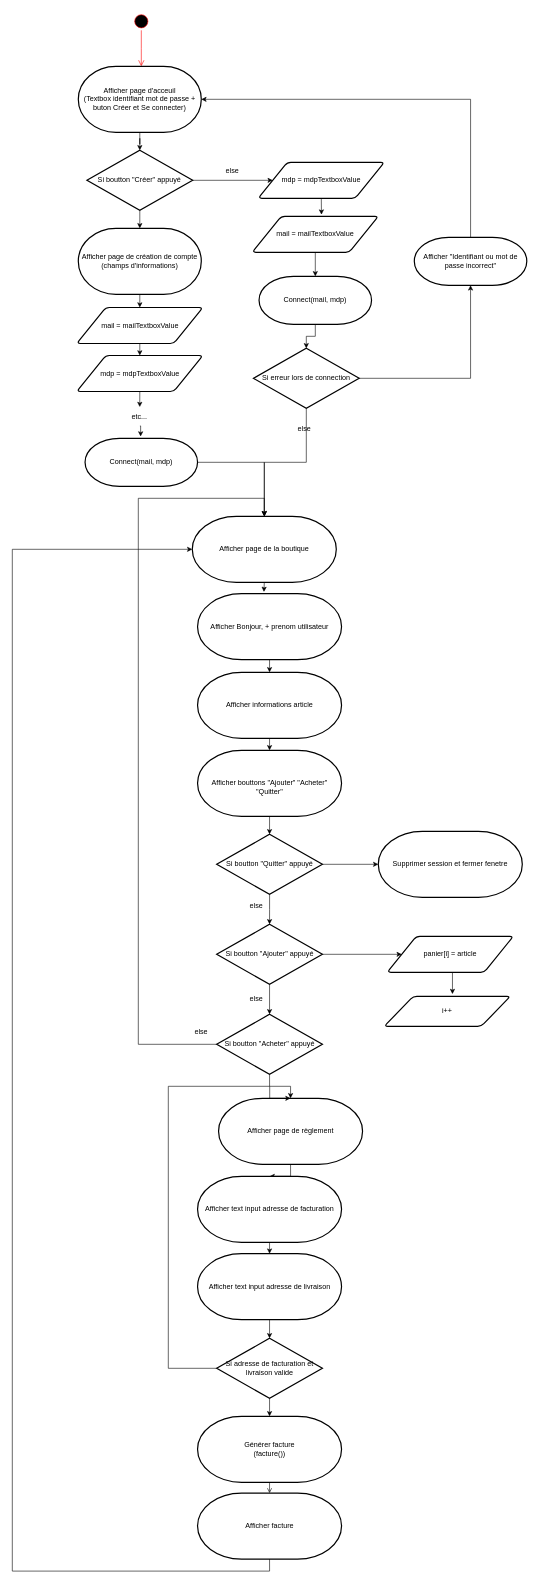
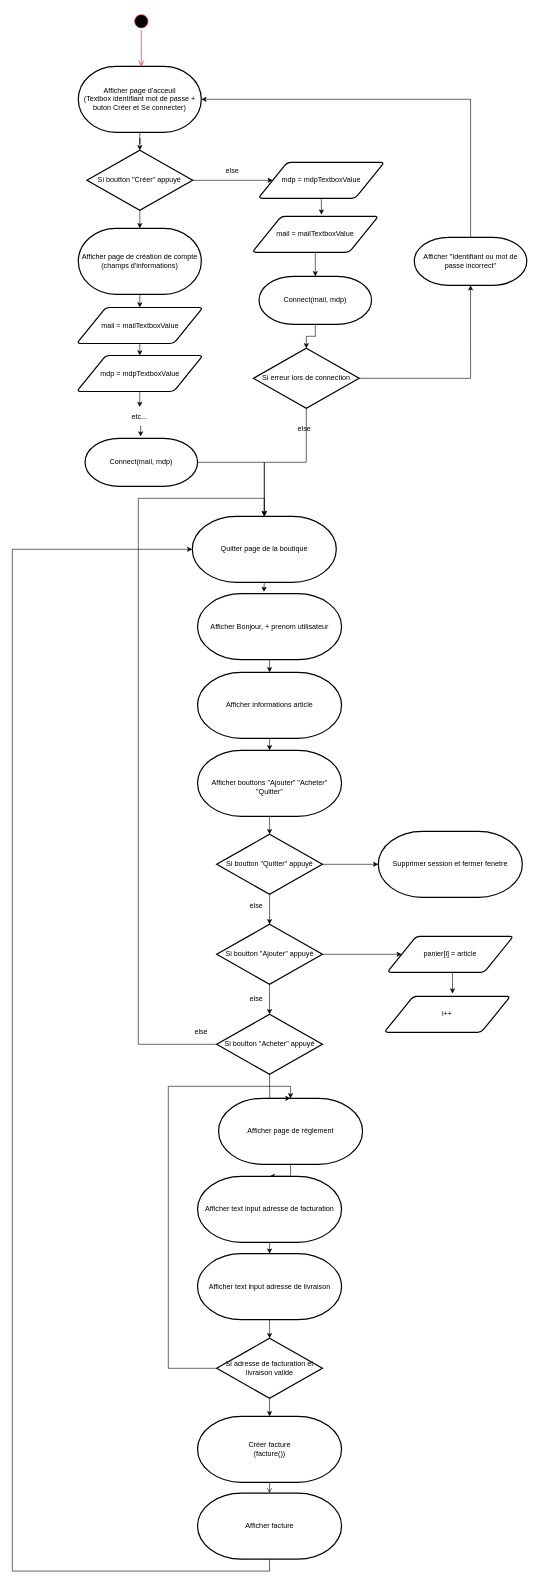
node "Afficher page de la boutique": label "Afficher page de la boutique" -> "Quitter page de la boutique"
node "i++": size 126x30 -> 126x36
node "Générer facture (facture())": label "Générer facture (facture())" -> "Créer facture (facture())"
